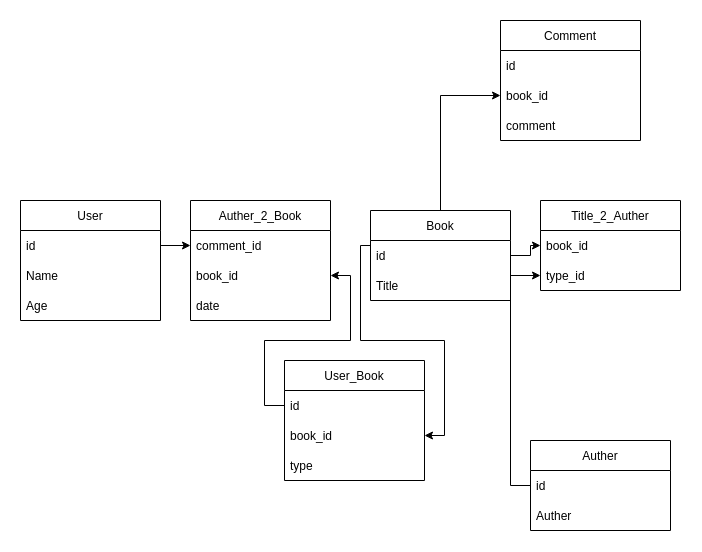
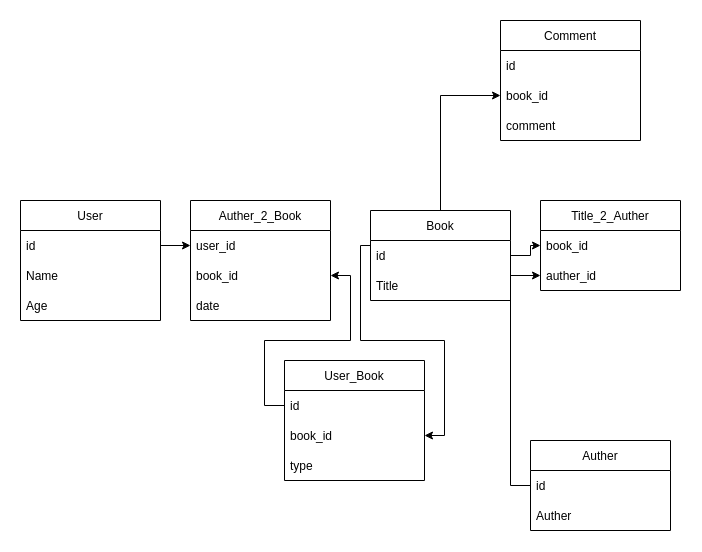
node "comment_id": label "comment_id" -> "user_id"
node "type_id": label "type_id" -> "auther_id"
